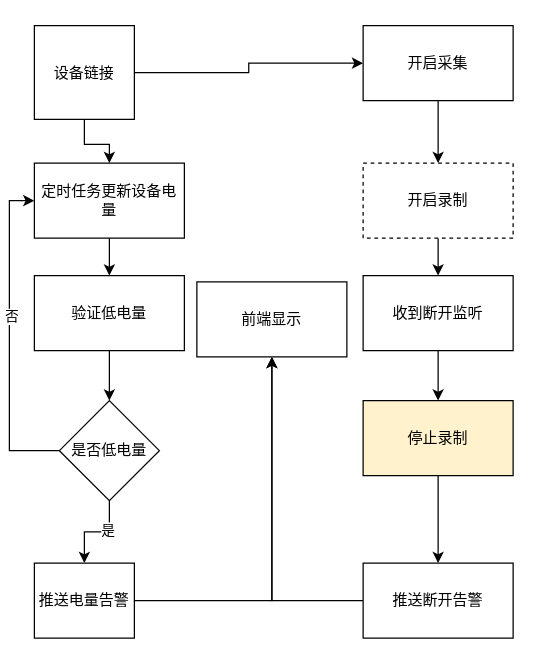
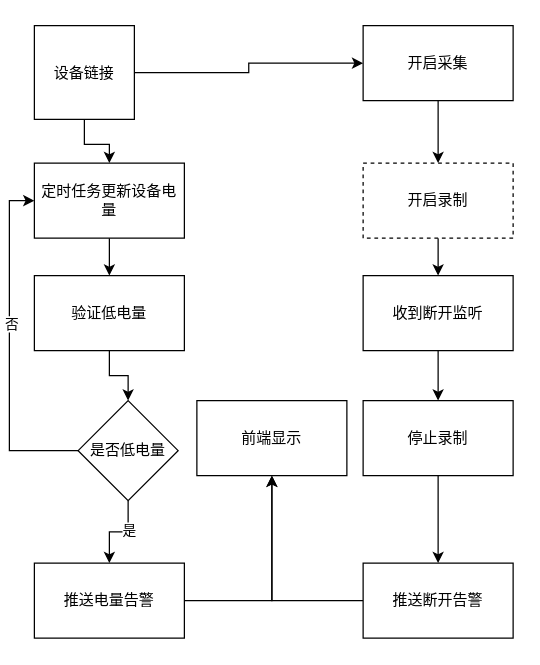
node "前端显示": moved (272, 319) -> (272, 438)
node "停止录制": fillcolor #fff2cc -> #ffffff
node "是否低电量": moved (109, 451) -> (128, 451)
node "推送电量告警": size 100x75 -> 150x75
